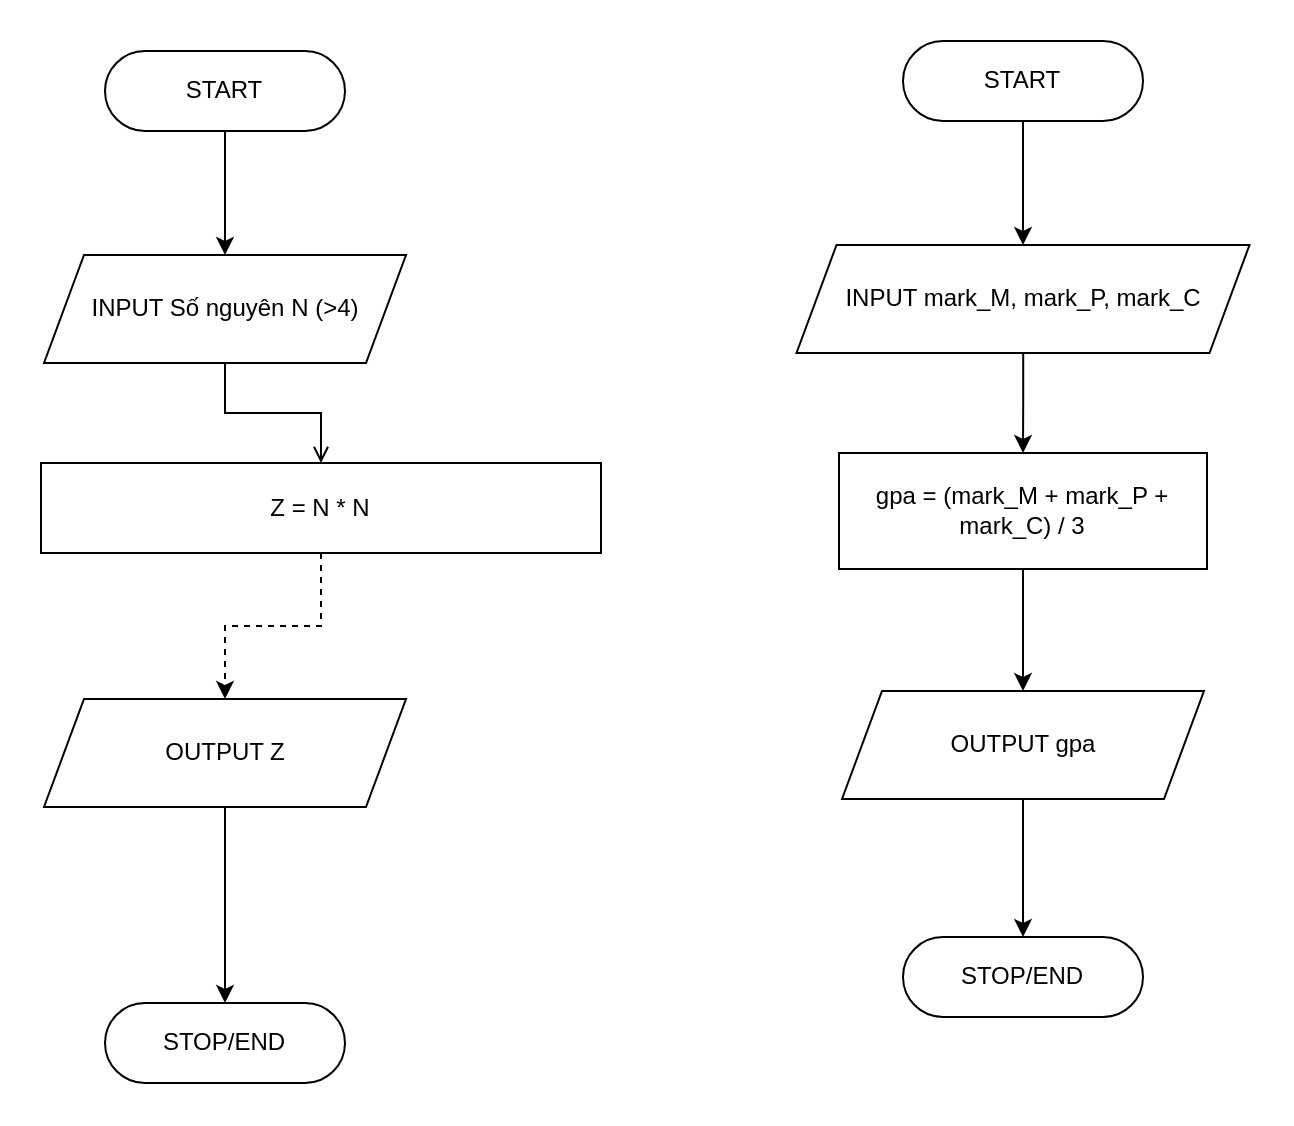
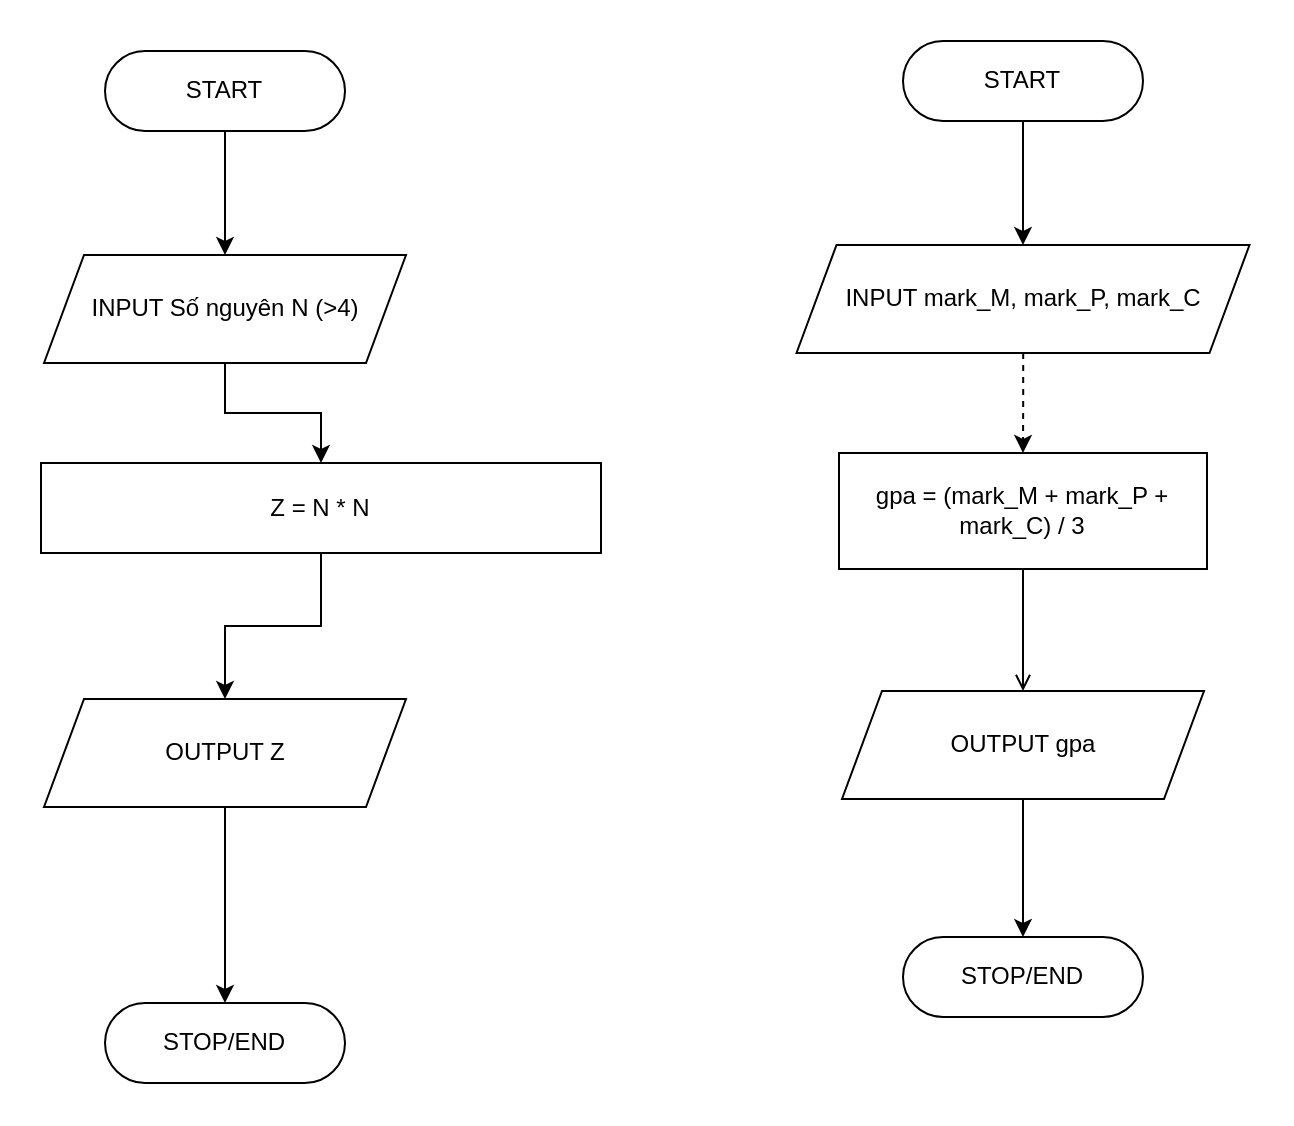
edge "INPUT mark_M, mark_P, mark_C" -> "gpa = (mark_M + mark_P + mark_C) / 3": style solid -> dashed
edge "INPUT Số nguyên N (>4)" -> "Z = N * N": arrowhead open -> classic
edge "Z = N * N" -> "OUTPUT Z": style dashed -> solid
edge "gpa = (mark_M + mark_P + mark_C) / 3" -> "OUTPUT gpa": arrowhead classic -> open
